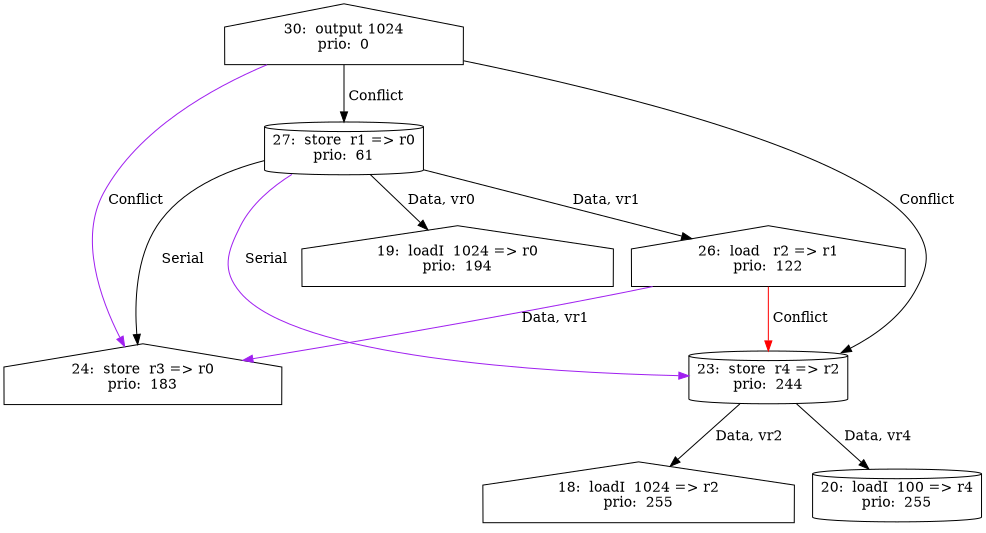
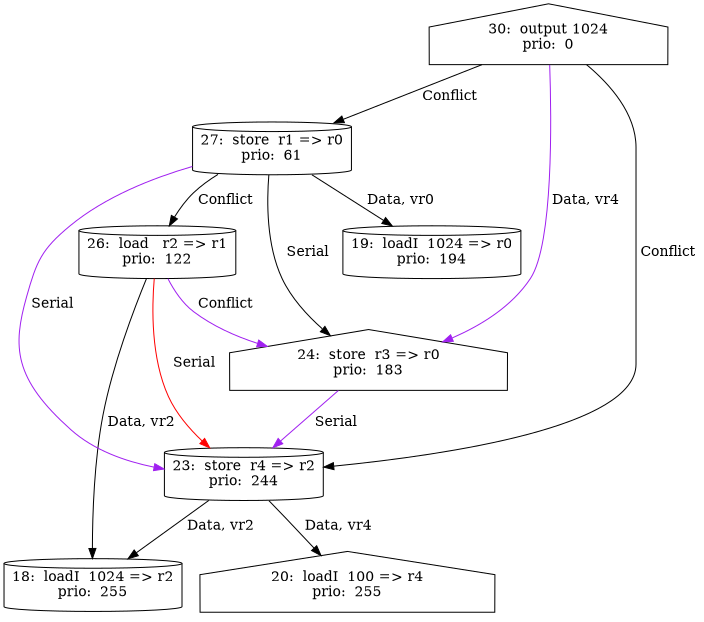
edge "30:  output 1024 prio:  0" -> "24:  store  r3 => r0 prio:  183": label " Conflict " -> " Data, vr4"
edge "27:  store  r1 => r0 prio:  61" -> "26:  load   r2 => r1 prio:  122": label " Data, vr1" -> " Conflict "
node "19:  loadI  1024 => r0 prio:  194": shape house -> cylinder
node "26:  load   r2 => r1 prio:  122": shape house -> cylinder
edge "26:  load   r2 => r1 prio:  122" -> "24:  store  r3 => r0 prio:  183": label " Data, vr1" -> " Conflict "
edge "26:  load   r2 => r1 prio:  122" -> "23:  store  r4 => r2 prio:  244": label " Conflict " -> " Serial "
edge "26:  load   r2 => r1 prio:  122" -> "18:  loadI  1024 => r2 prio:  255": added, label "Data, vr2"
edge "24:  store  r3 => r0 prio:  183" -> "23:  store  r4 => r2 prio:  244": added, label "Serial"
node "18:  loadI  1024 => r2 prio:  255": shape house -> cylinder
node "20:  loadI  100 => r4 prio:  255": shape cylinder -> house
